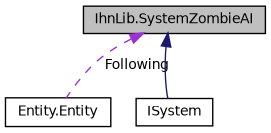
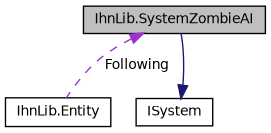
edge "ISystem" -> "IhnLib.SystemZombieAI": reversed
node "Entity.Entity": label "Entity.Entity" -> "IhnLib.Entity"
